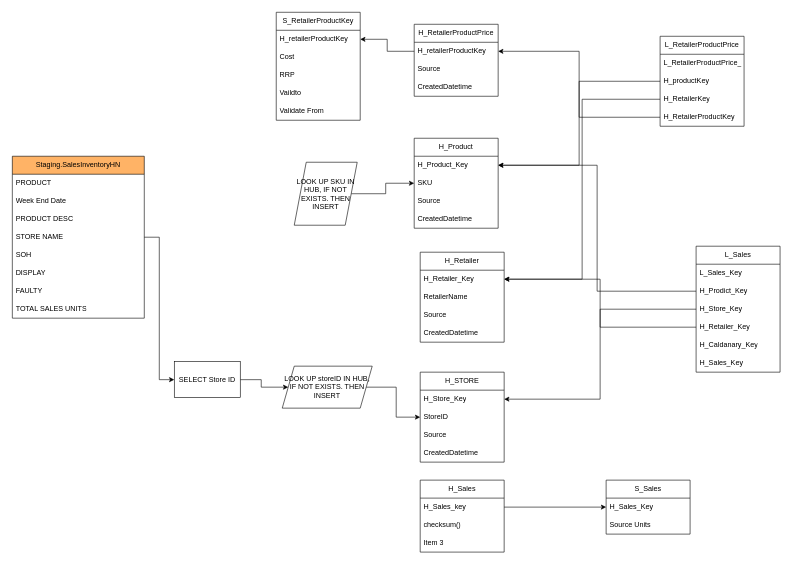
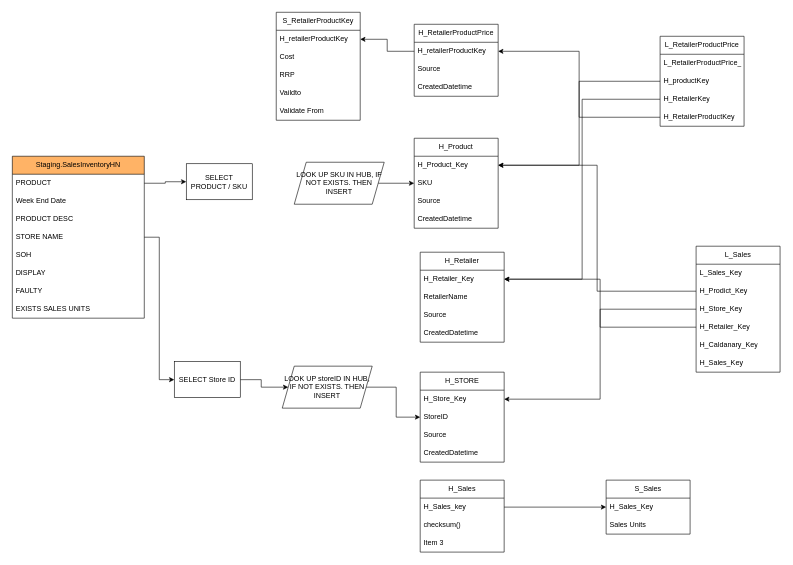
node "SELECT PRODUCT / SKU": added
edge "PRODUCT" -> "SELECT PRODUCT / SKU": added
node "LOOK UP SKU IN HUB, IF NOT EXISTS. THEN INSERT": size 63x63 -> 90x42
node "TOTAL SALES UNITS": label "TOTAL SALES UNITS" -> "EXISTS SALES UNITS"
node "Source Units": label "Source Units" -> "Sales Units"
